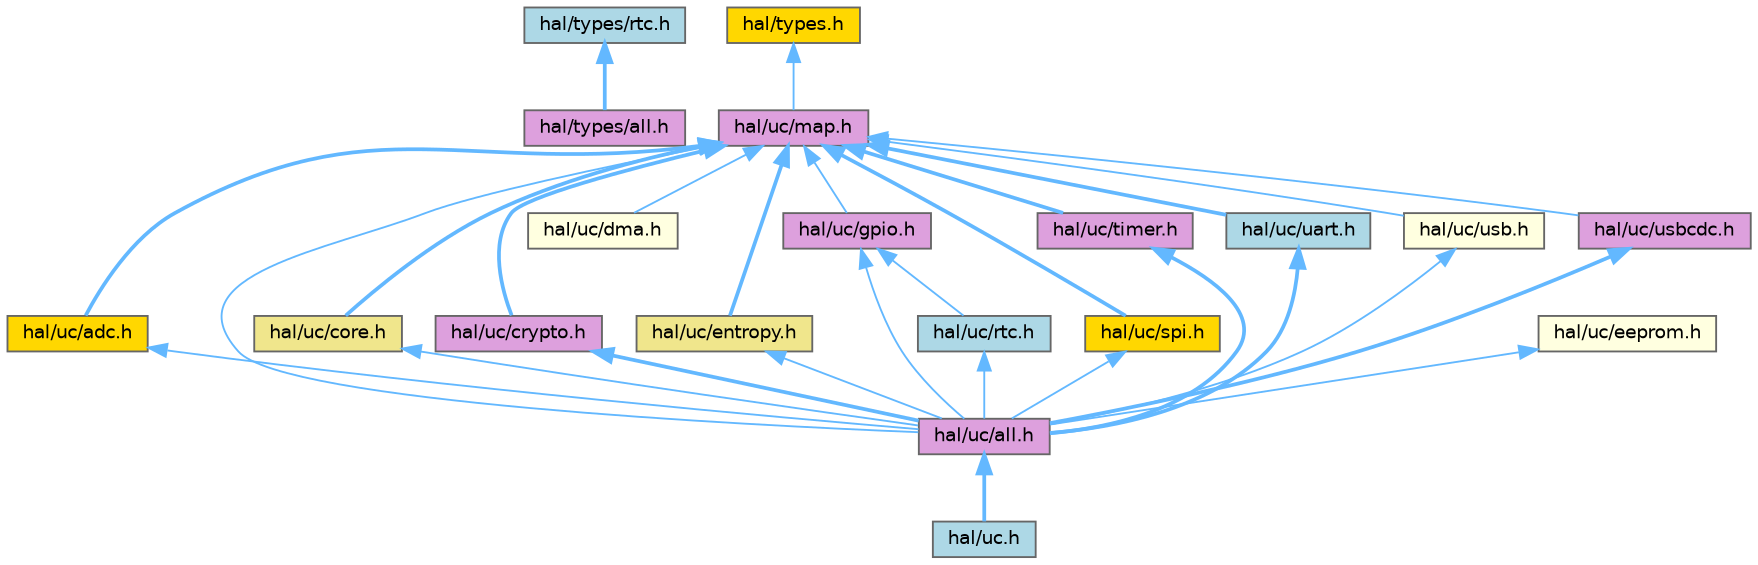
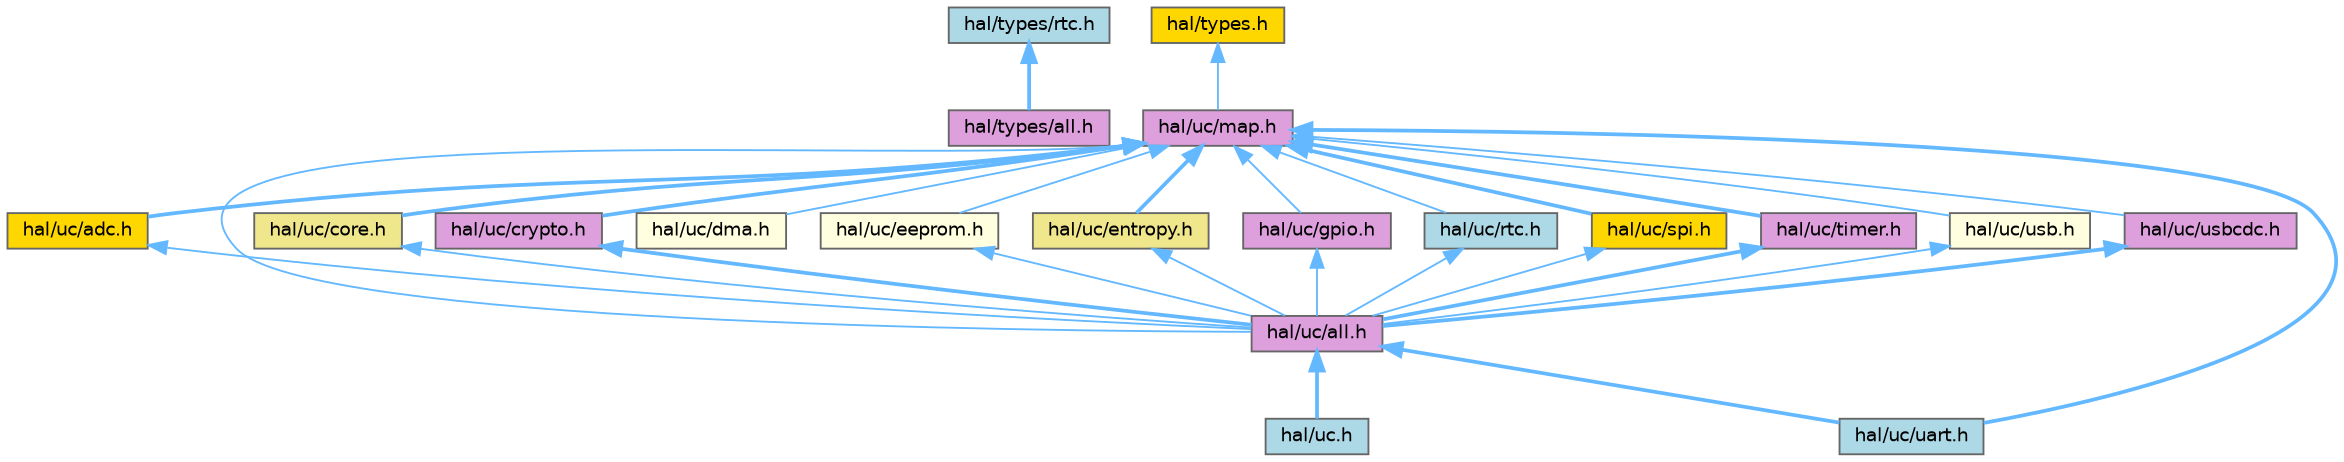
edge "hal/uc/eeprom.h" -> "hal/uc/map.h": added
edge "hal/uc/rtc.h" -> "hal/uc/gpio.h": now "hal/uc/rtc.h" -> "hal/uc/map.h"
edge "hal/uc/all.h" -> "hal/uc/uart.h": reversed
